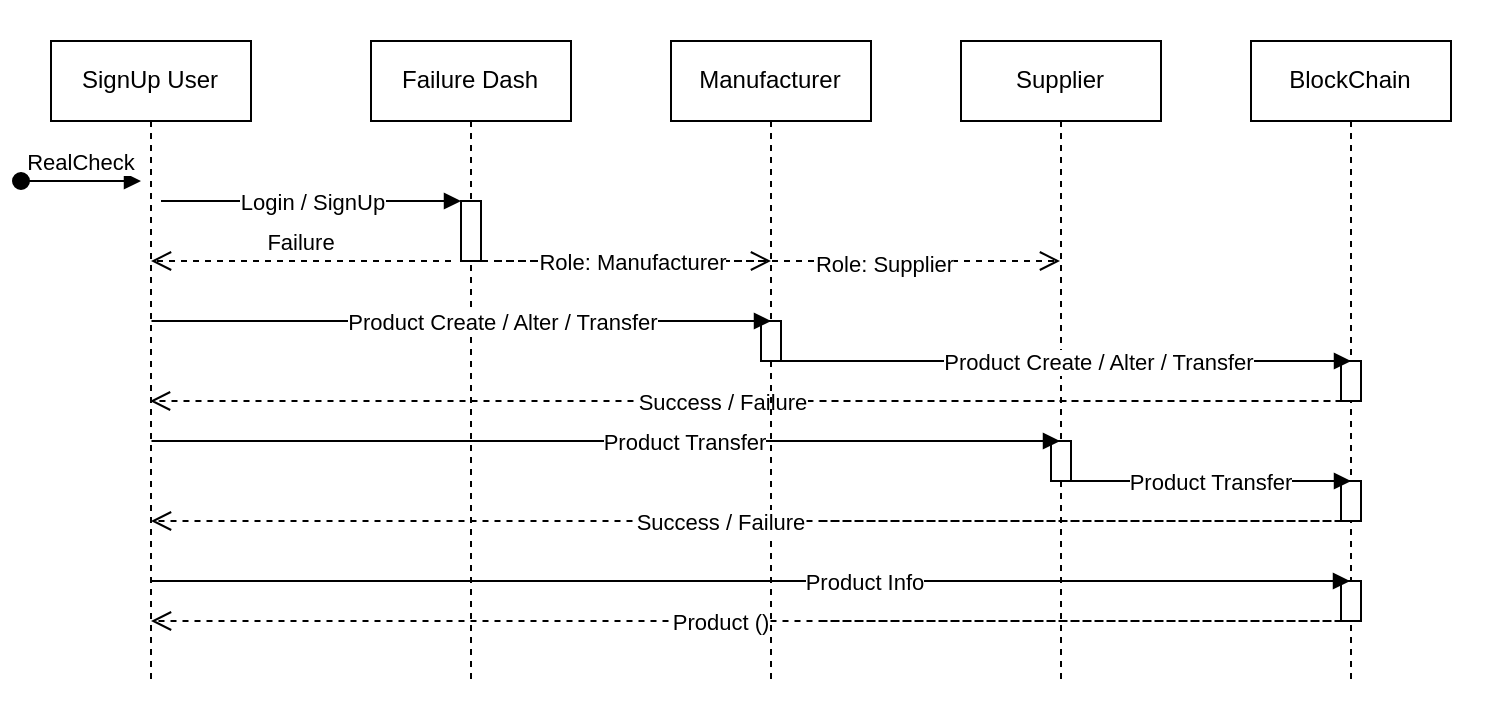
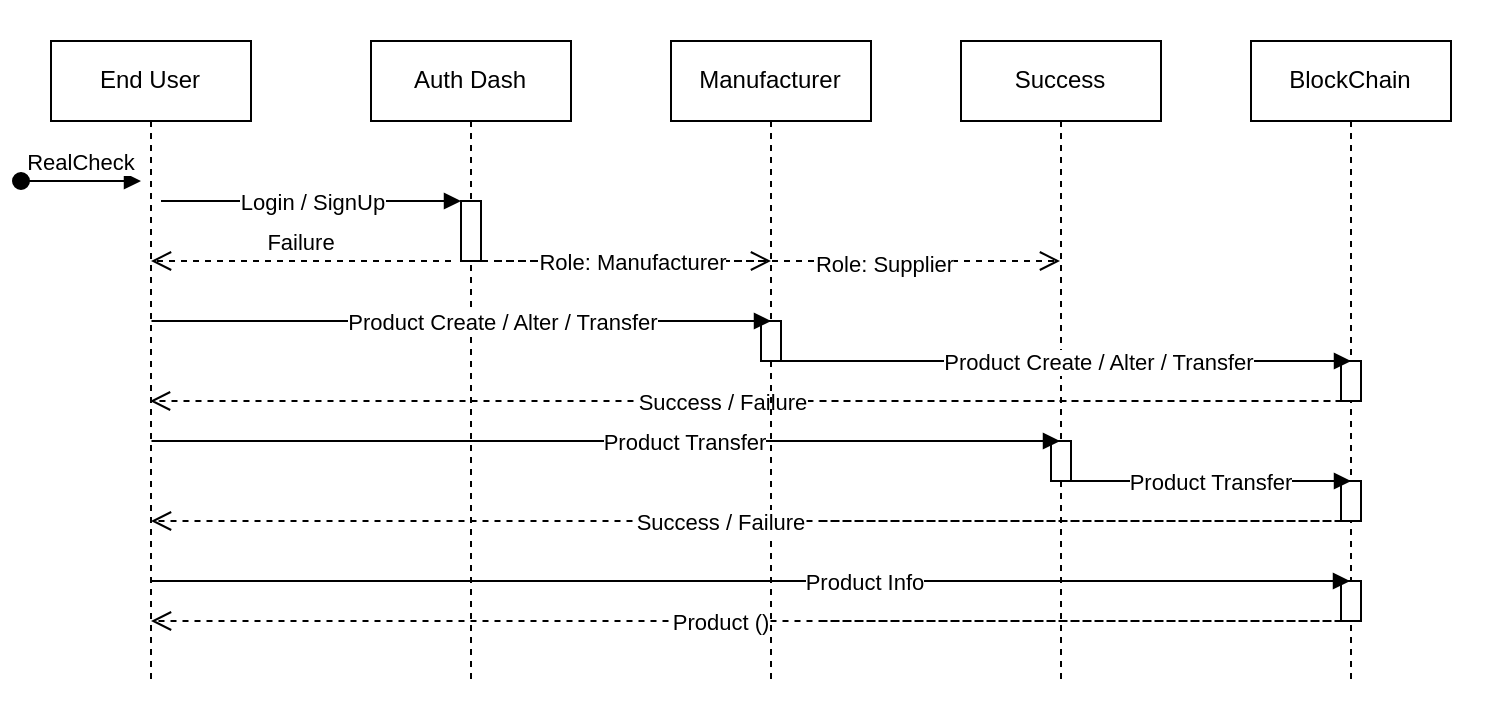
node "SignUp User": label "SignUp User" -> "End User"
node "Failure Dash": label "Failure Dash" -> "Auth Dash"
node "Supplier": label "Supplier" -> "Success"
